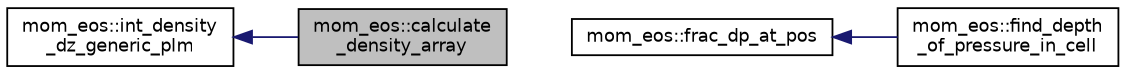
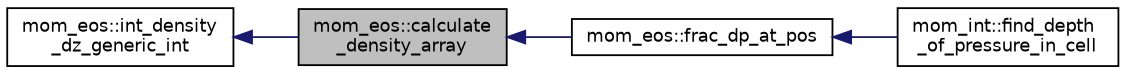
node "mom_eos::int_density _dz_generic_plm": label "mom_eos::int_density _dz_generic_plm" -> "mom_eos::int_density _dz_generic_int"
edge "mom_eos::frac_dp_at_pos" -> "mom_eos::calculate _density_array": added
node "mom_eos::find_depth _of_pressure_in_cell": label "mom_eos::find_depth _of_pressure_in_cell" -> "mom_int::find_depth _of_pressure_in_cell"
